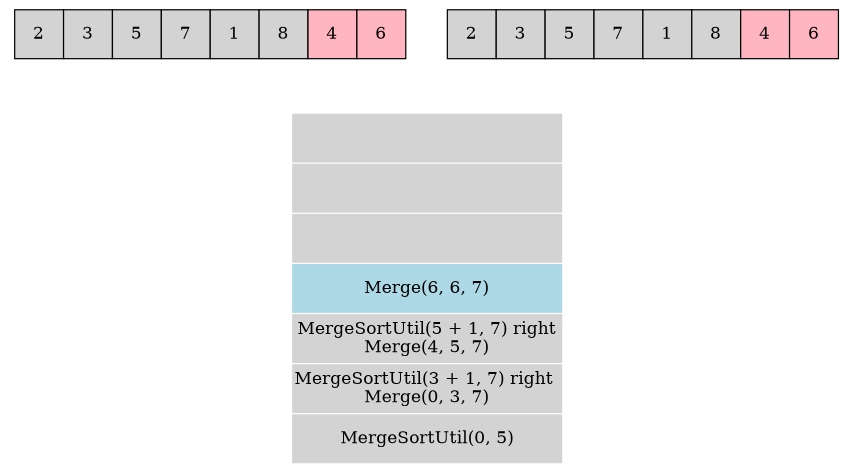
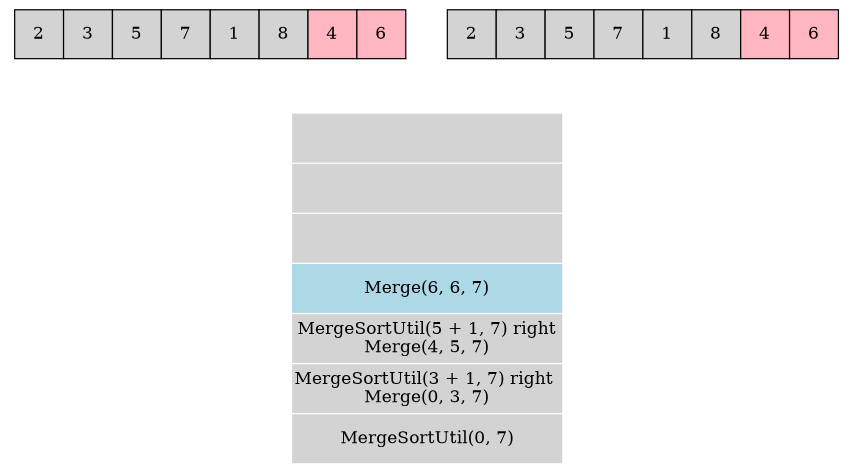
node "Merge(6, 6, 7)": text "MergeSortUtil(0, 5)" -> "MergeSortUtil(0, 7)"
